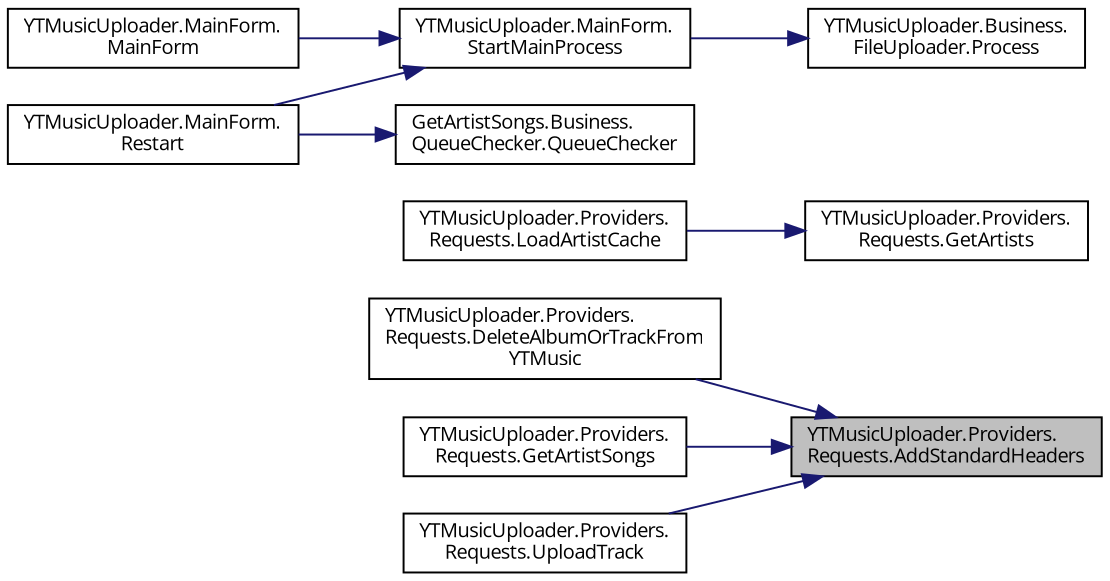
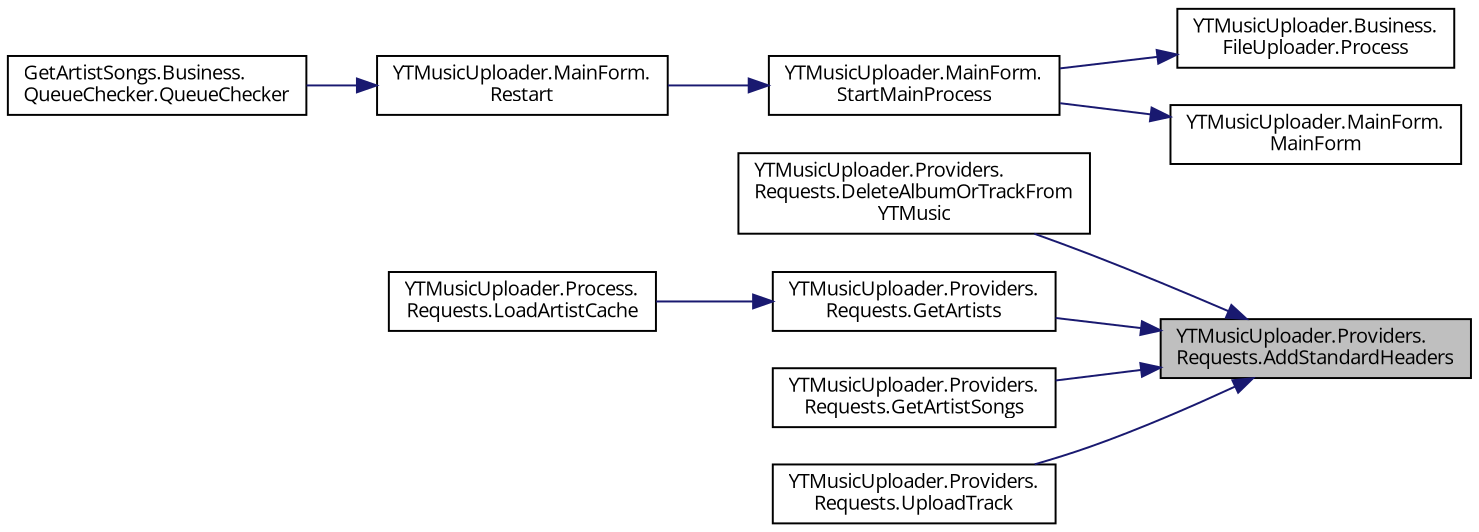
edge "YTMusicUploader.MainForm. MainForm" -> "YTMusicUploader.MainForm. StartMainProcess": reversed
edge "YTMusicUploader.MainForm. Restart" -> "GetArtistSongs.Business. QueueChecker.QueueChecker": reversed
node "YTMusicUploader.Providers. Requests.LoadArtistCache": label "YTMusicUploader.Providers. Requests.LoadArtistCache" -> "YTMusicUploader.Process. Requests.LoadArtistCache"
edge "YTMusicUploader.Providers. Requests.GetArtists" -> "YTMusicUploader.Providers. Requests.AddStandardHeaders": added
